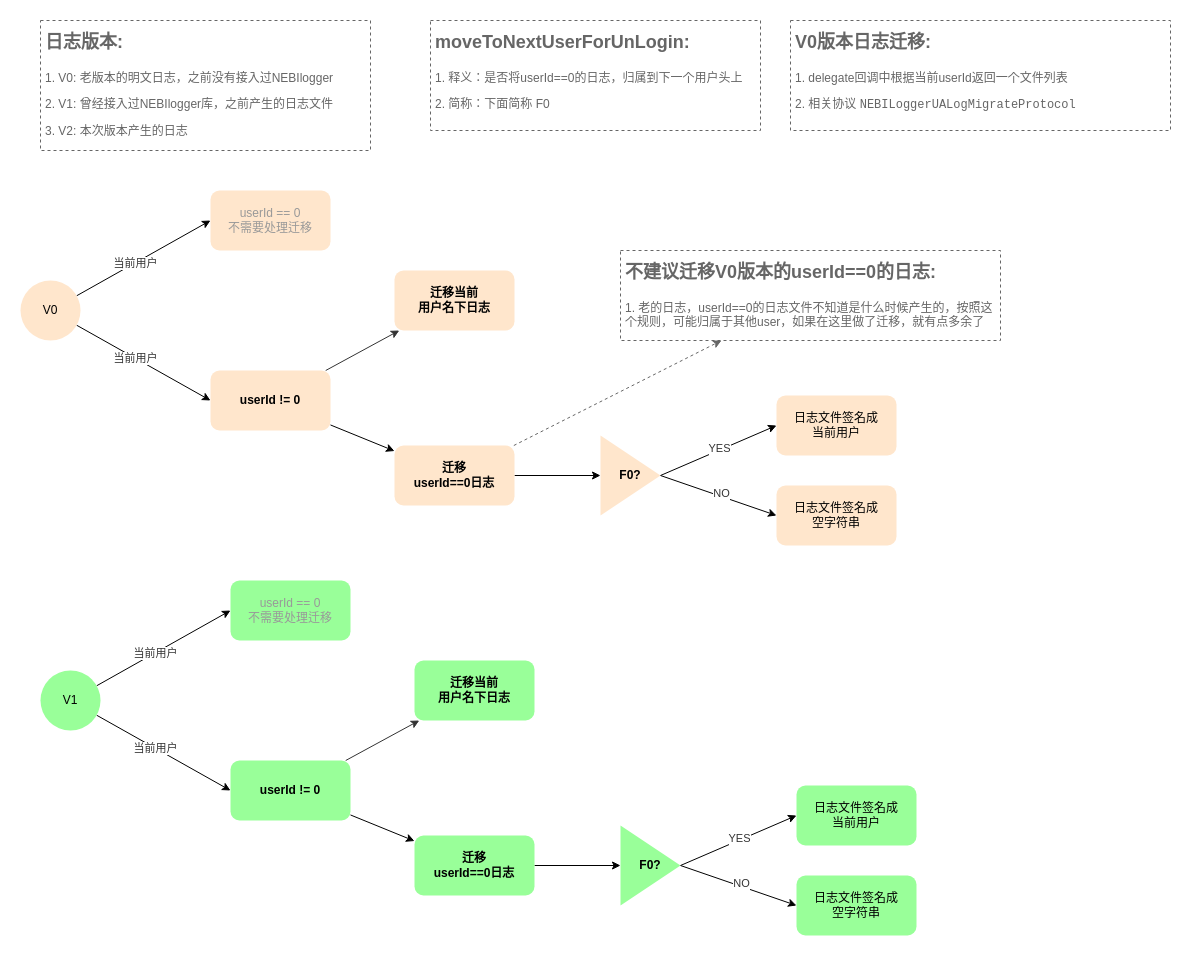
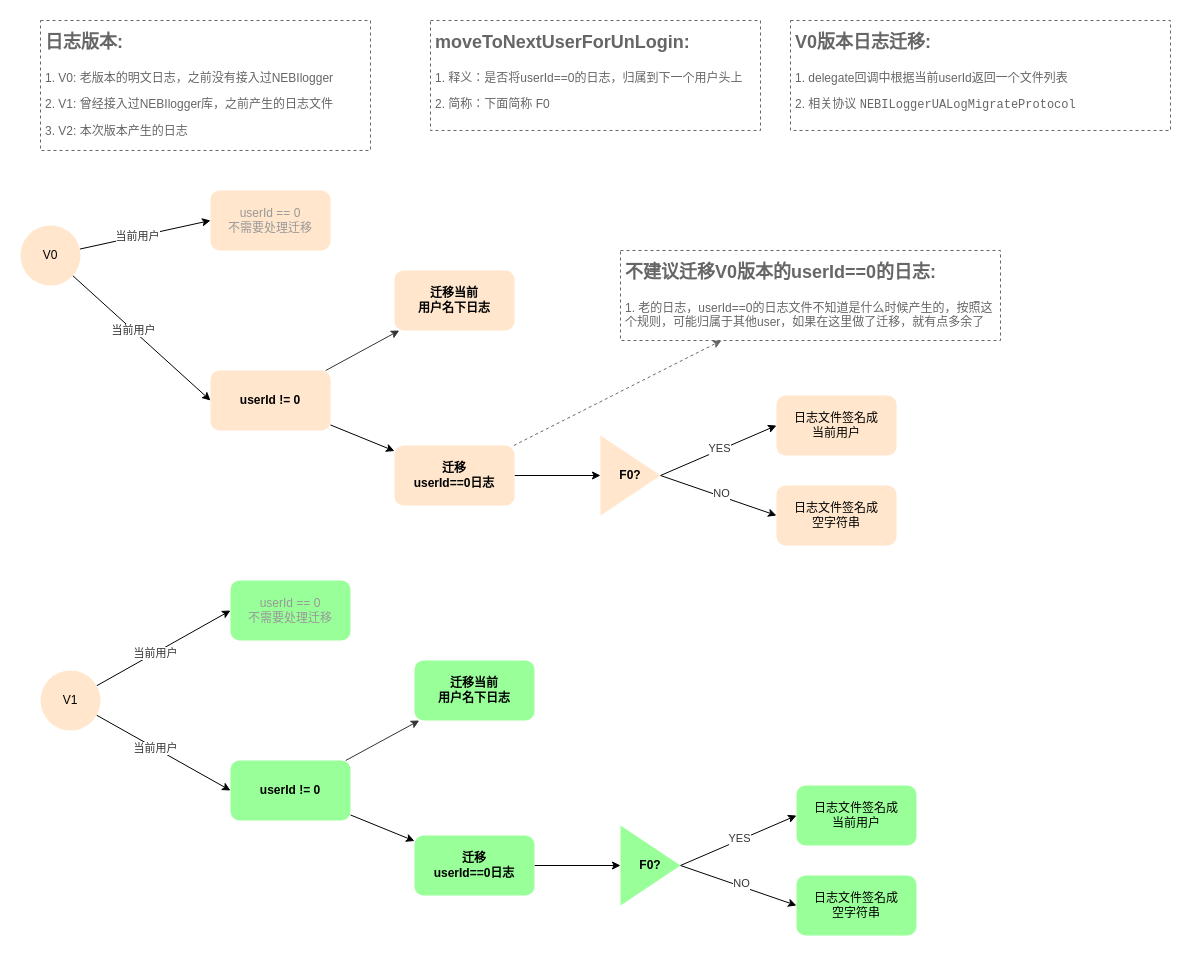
node "V0": moved (51, 311) -> (51, 256)
node "V1": fillcolor #99ff99 -> #ffe6cc
